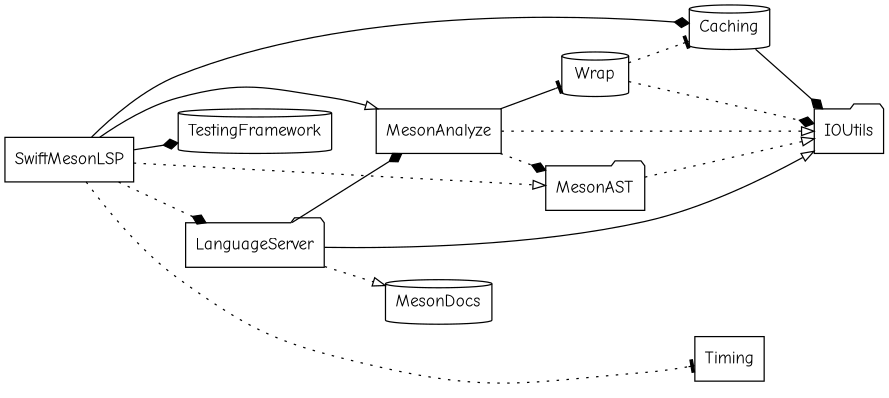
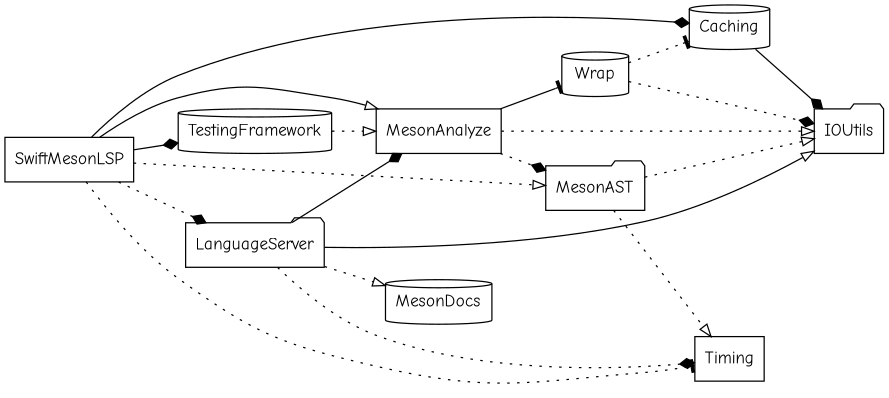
edge "TestingFramework" -> "MesonAnalyze": added
edge "MesonAST" -> "Timing": added
edge "LanguageServer" -> "Timing": added
